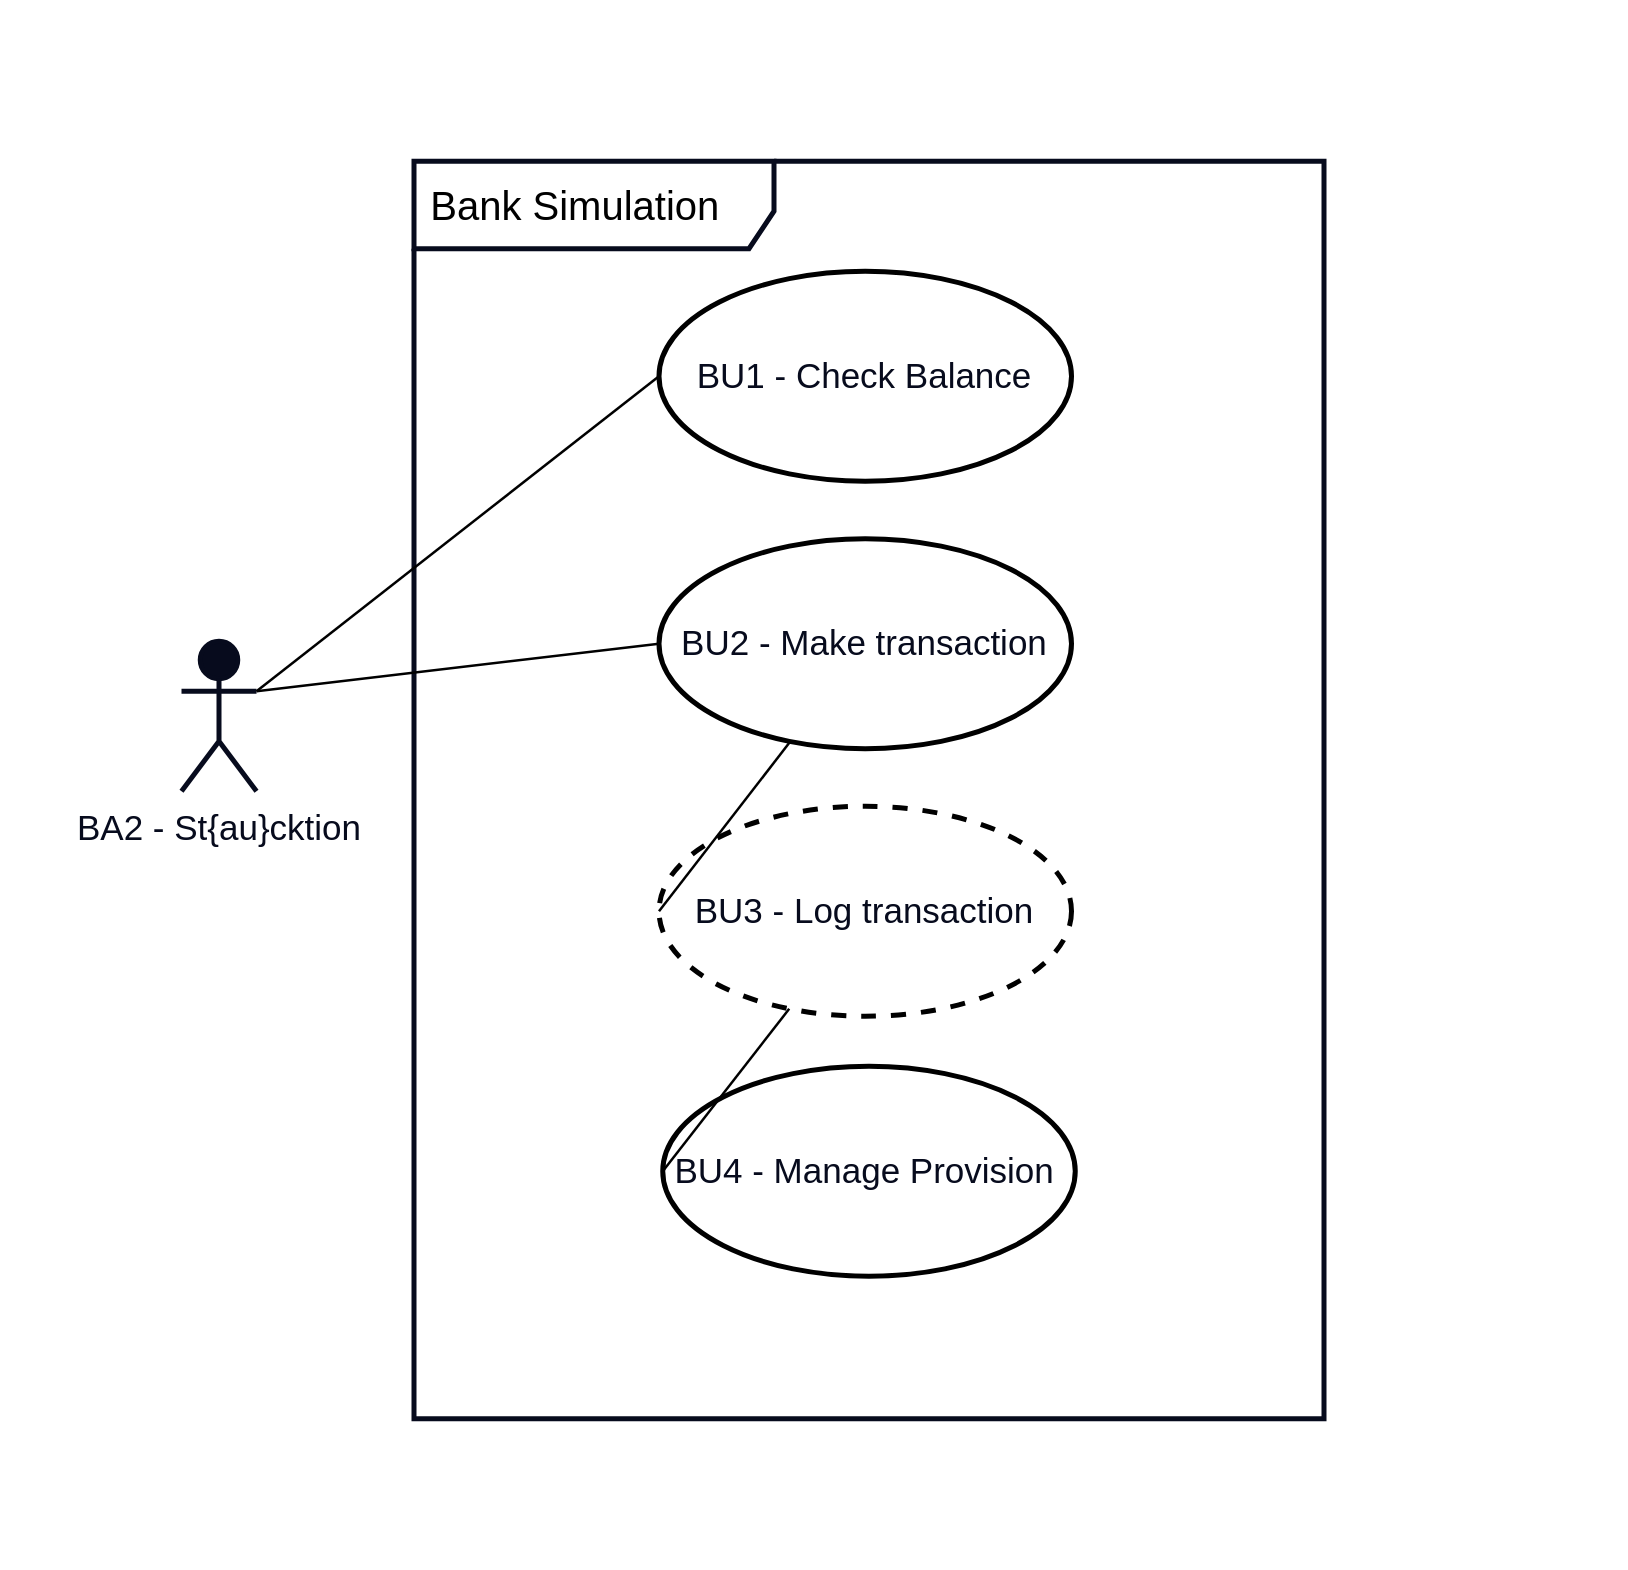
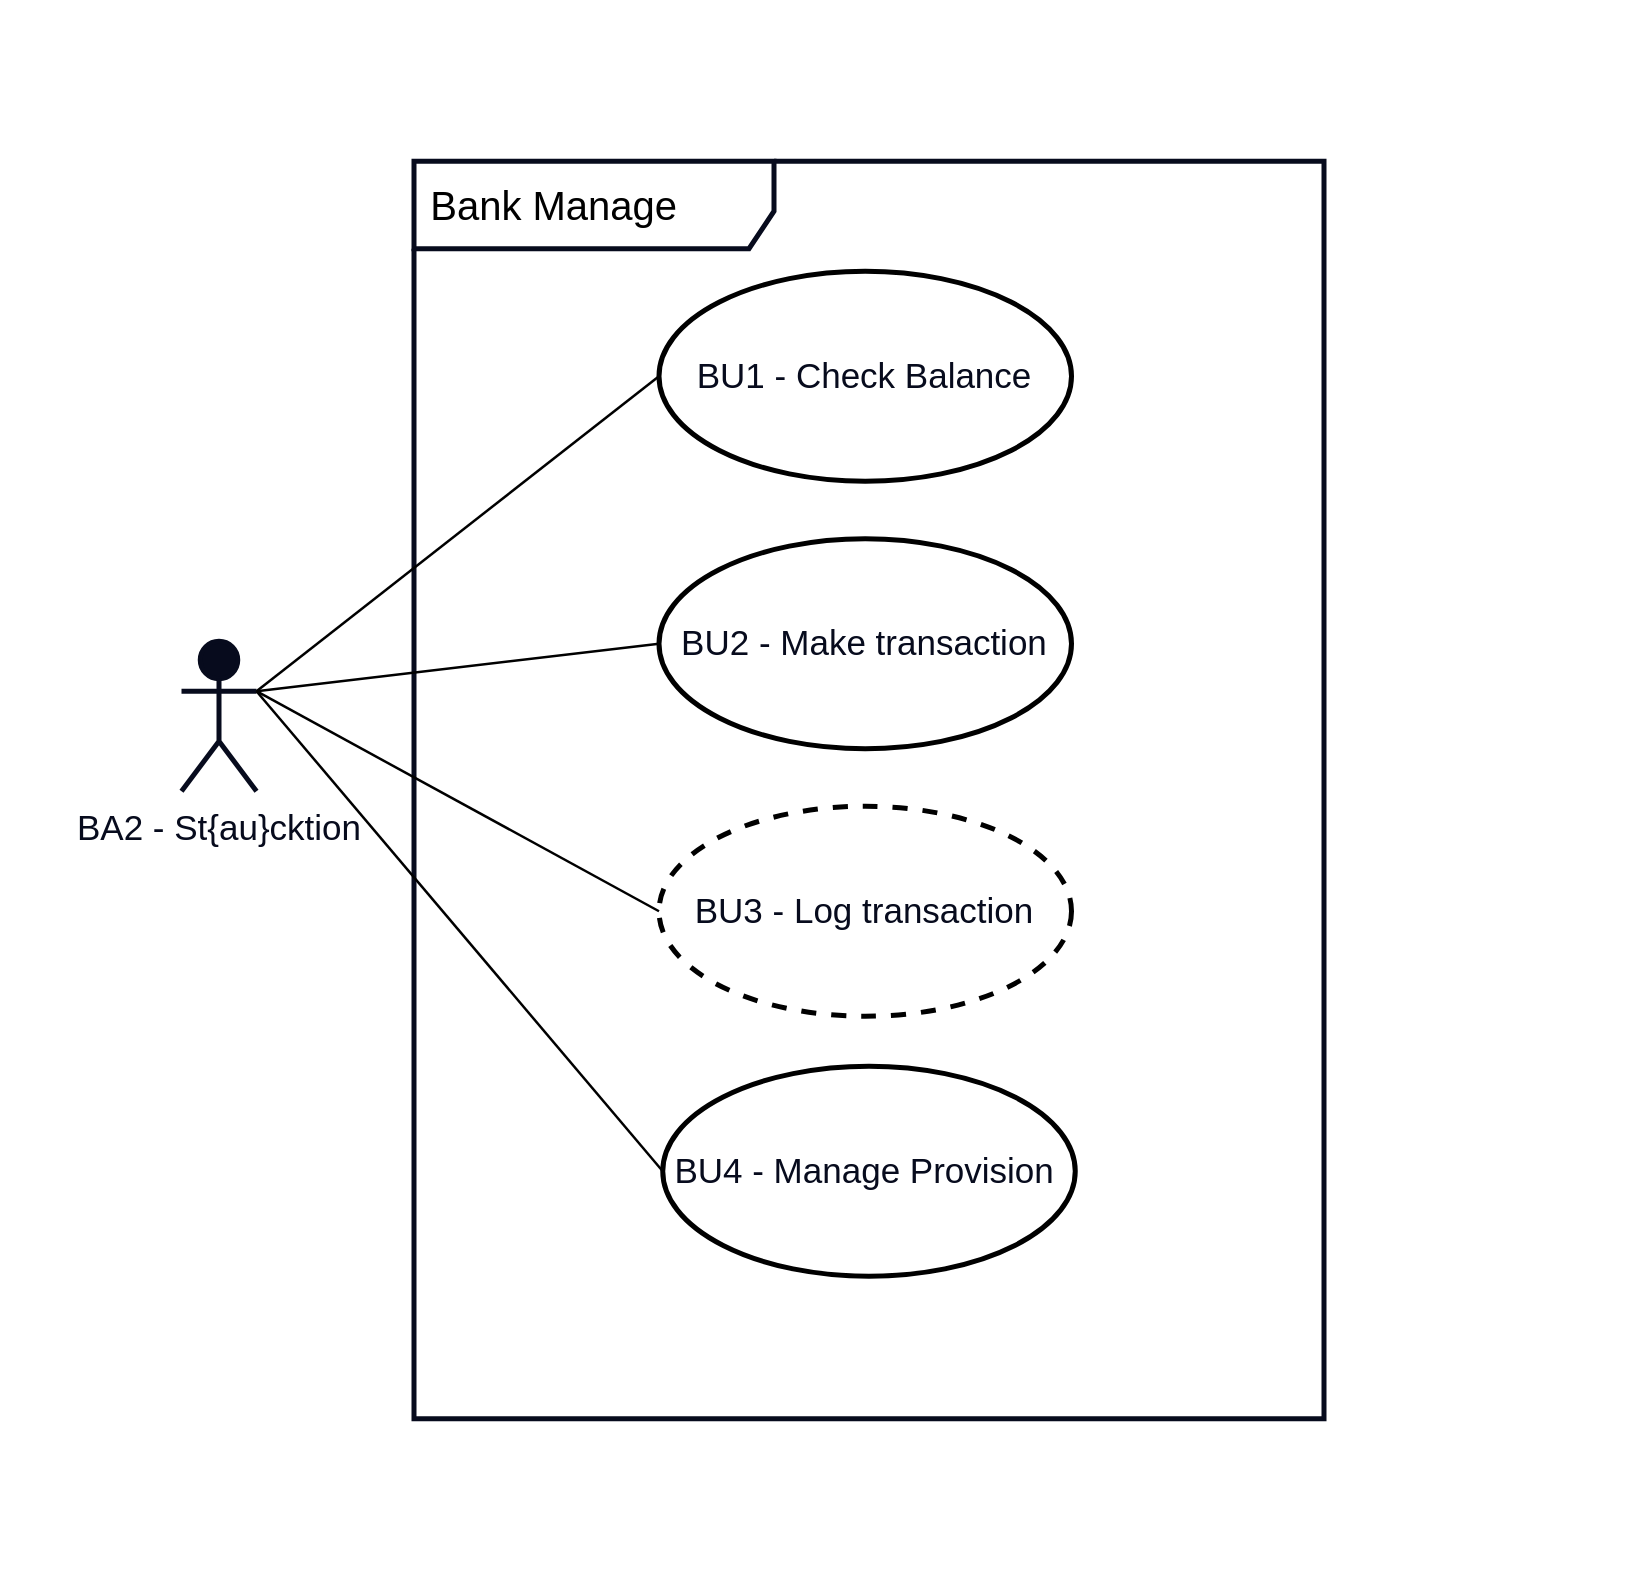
node "Bank Simulation": label "Bank Simulation" -> "Bank Manage"
edge "BU2 - Make transaction" -- "BU3 - Log transaction": now "BA2 - St{au}cktion" -- "BU3 - Log transaction"
edge "BU3 - Log transaction" -- "BU4 - Manage Provision": now "BA2 - St{au}cktion" -- "BU4 - Manage Provision"
